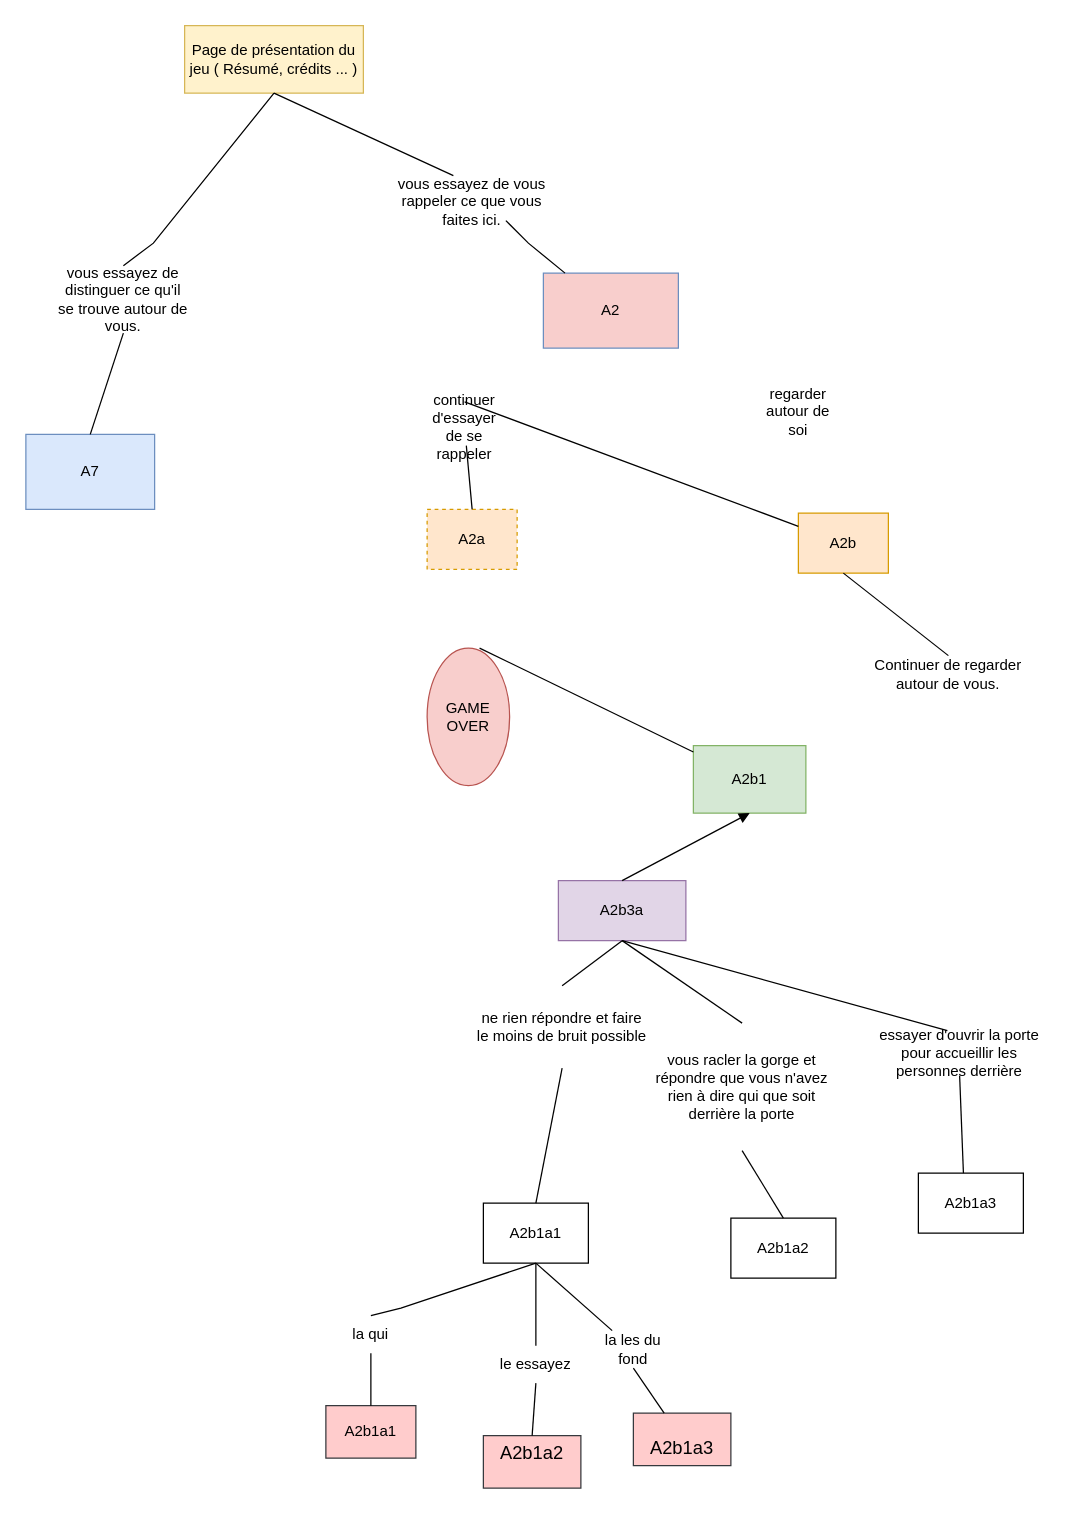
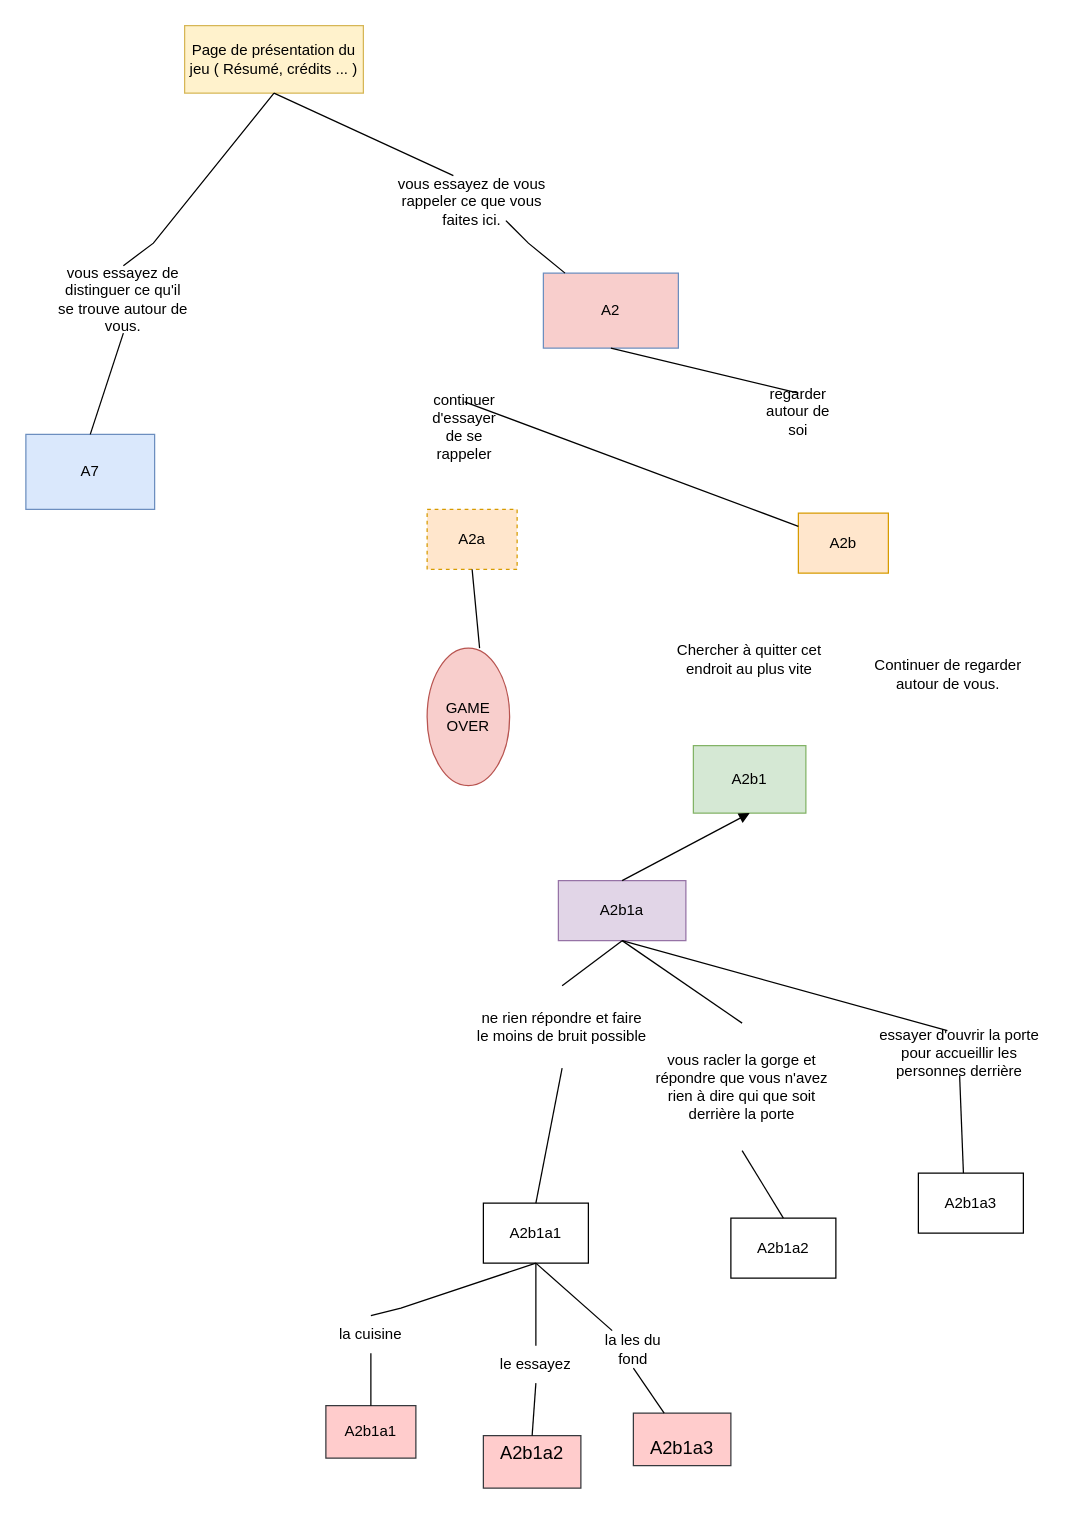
edge "A2" -- "regarder autour de soi": added
edge "continuer d'essayer de se rappeler" -- "A2a": removed
edge "A2b" -- "Continuer de regarder autour de vous.": removed
node "Chercher à quitter cet endroit au plus vite": added
edge "GAME OVER" -- "A2b1": now "GAME OVER" -- "A2a"
node "A2b3a": label "A2b3a" -> "A2b1a"
node "la qui": label "la qui" -> "la cuisine"
